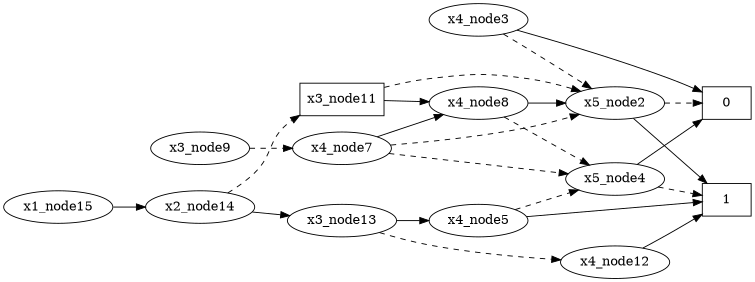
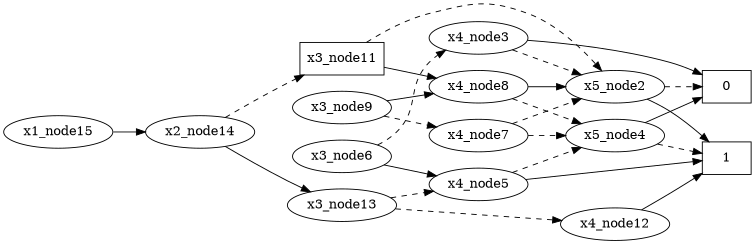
edge "x4_node7" -> "x4_node8": now "x3_node9" -> "x4_node8"
node "x3_node6": added
edge "x3_node13" -> "x4_node5": style solid -> dashed
